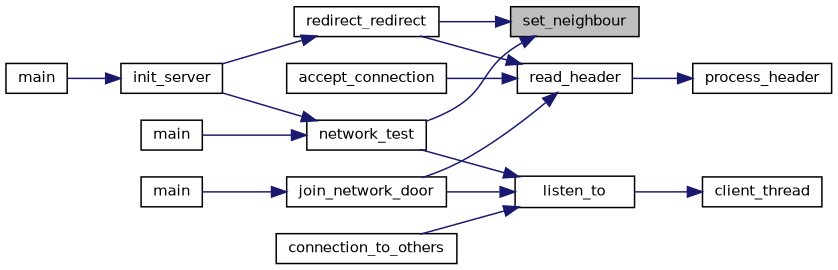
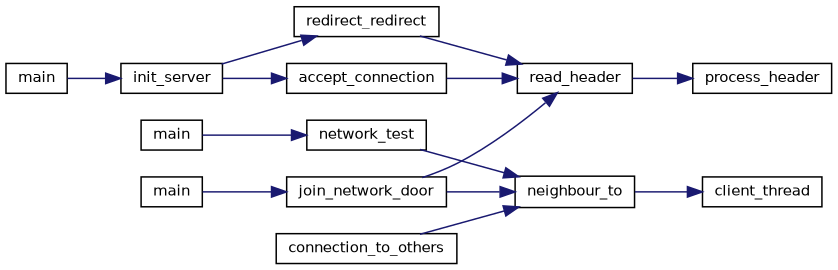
node "set_neighbour": removed
edge "init_server" -> "network_test": now "init_server" -> "accept_connection"
node "listen_to": label "listen_to" -> "neighbour_to"
